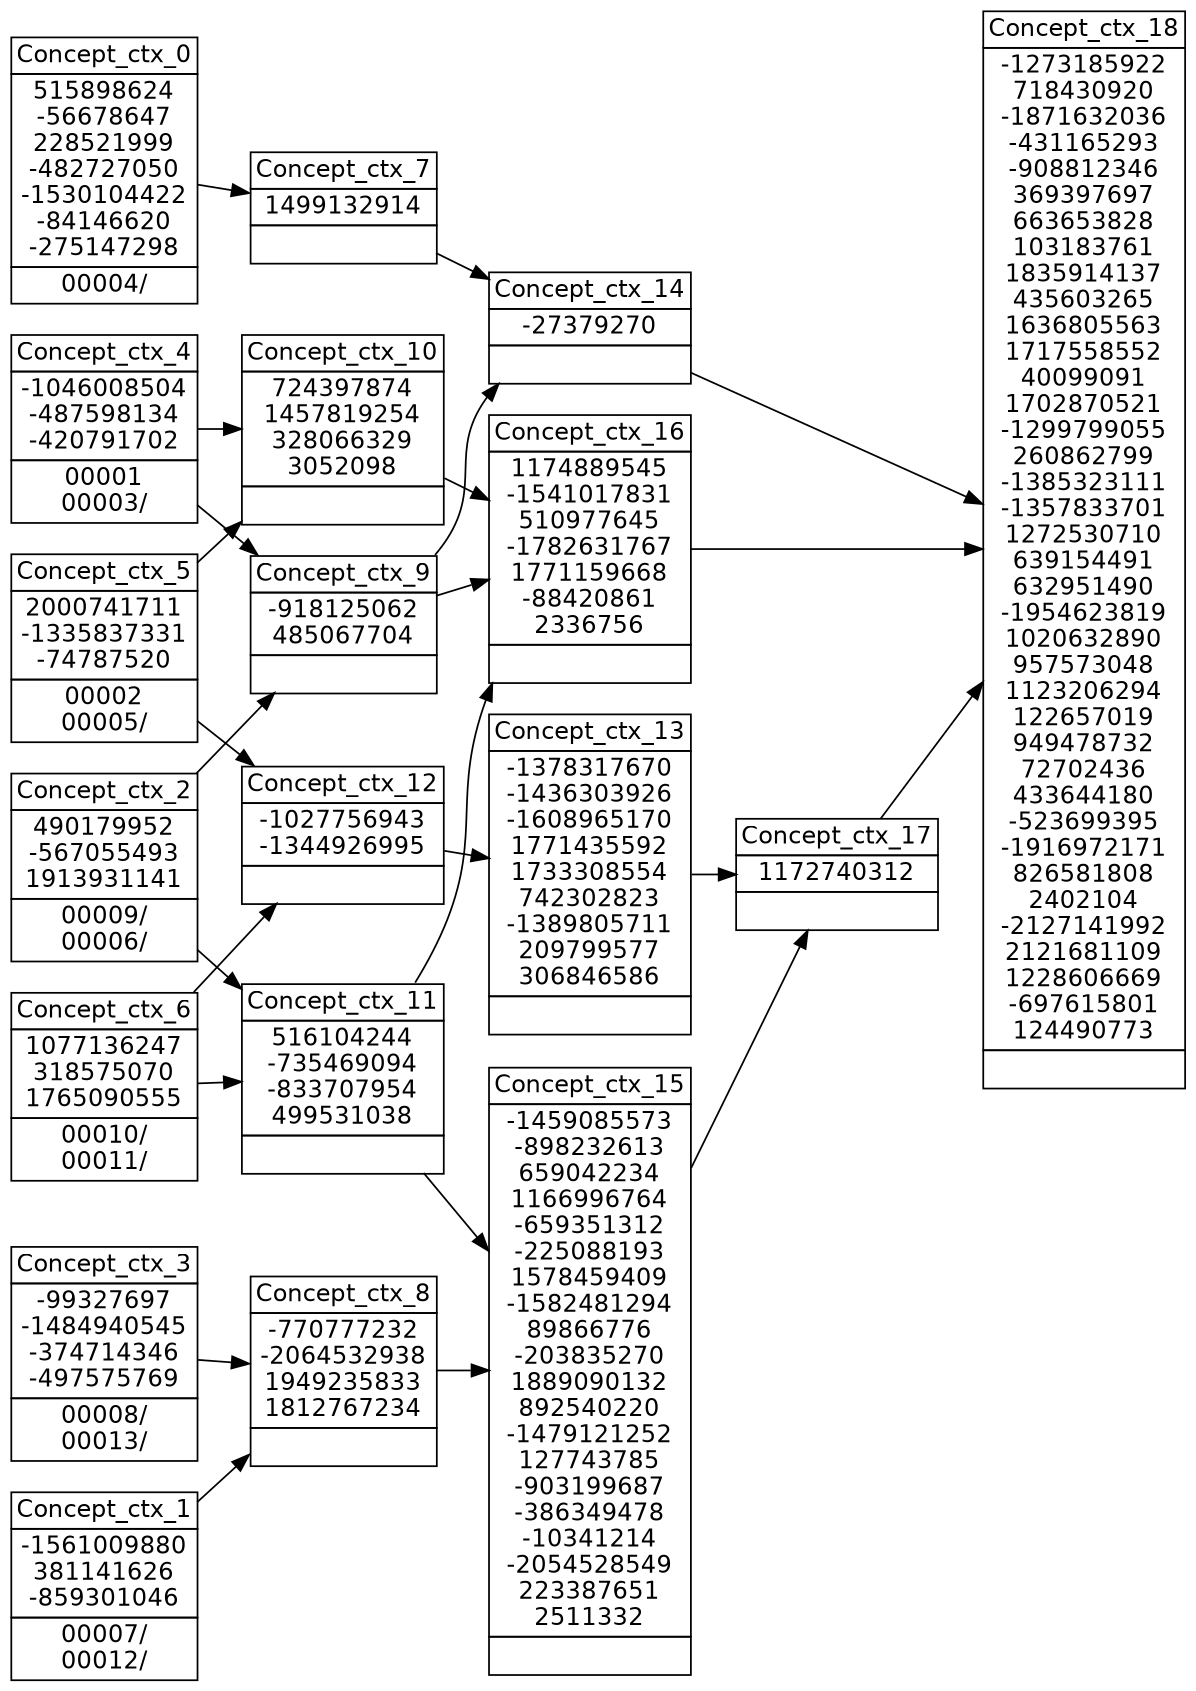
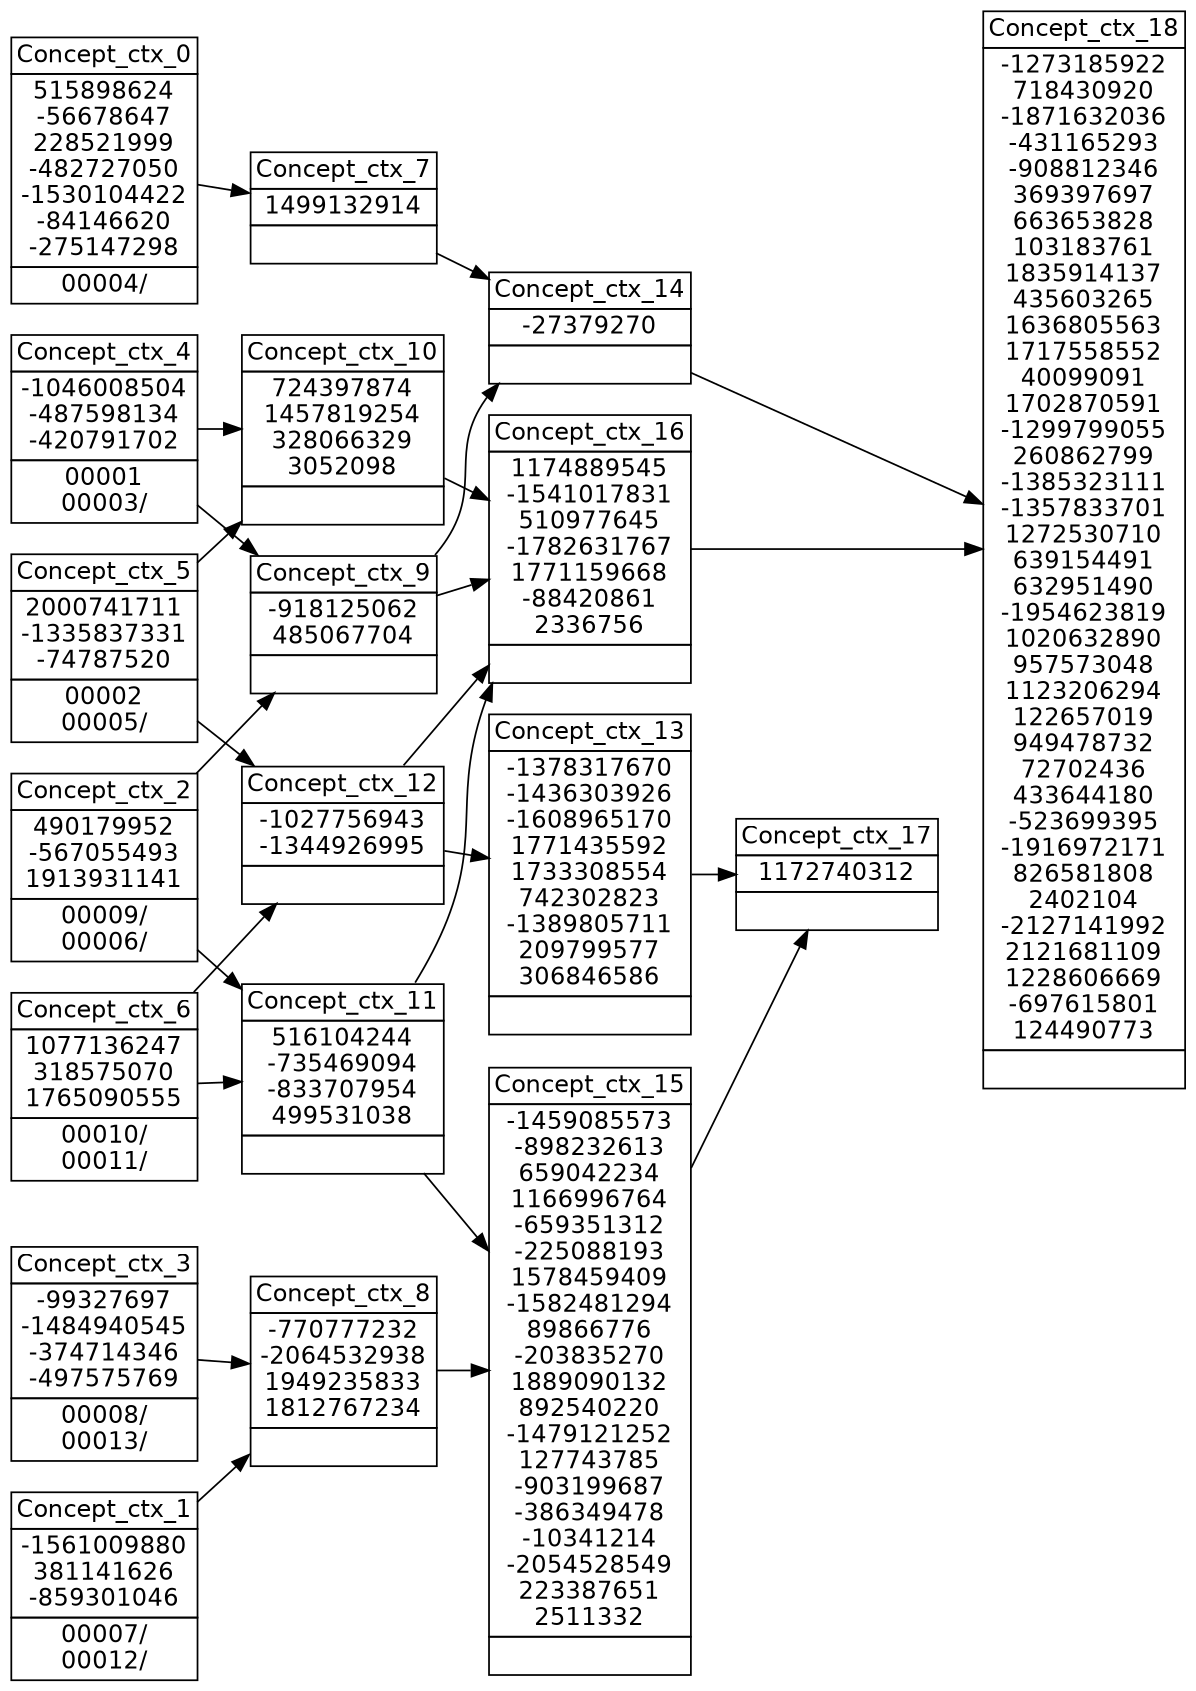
node "Concept_ctx_18": text "1702870521" -> "1702870591"
edge "Concept_ctx_12" -> "Concept_ctx_16": added
edge "Concept_ctx_17" -> "Concept_ctx_18": removed
